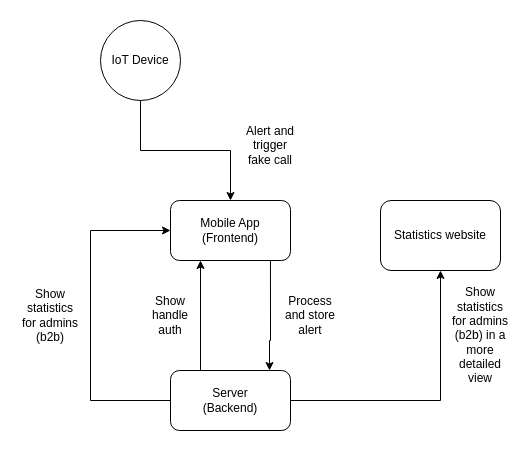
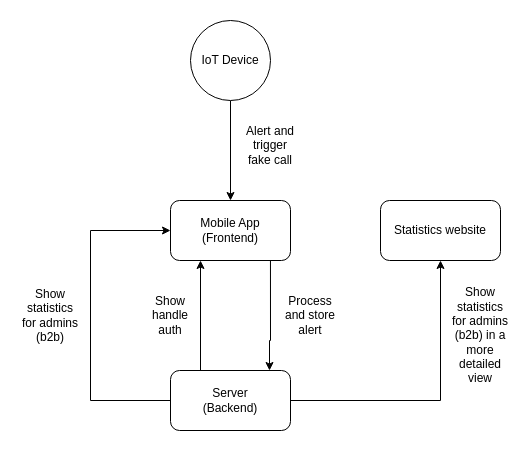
node "IoT Device": moved (141, 61) -> (231, 61)
node "Statistics website": size 120x70 -> 120x60
